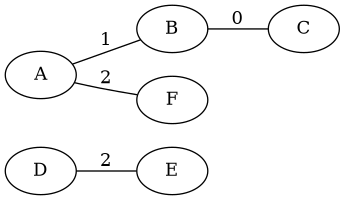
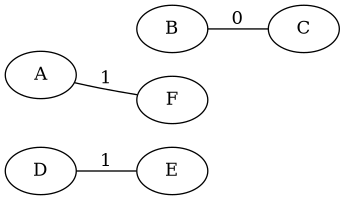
edge "B" -- "A": removed, label "1"
edge "A" -- "F": label "2" -> "1"
edge "D" -- "E": label "2" -> "1"
